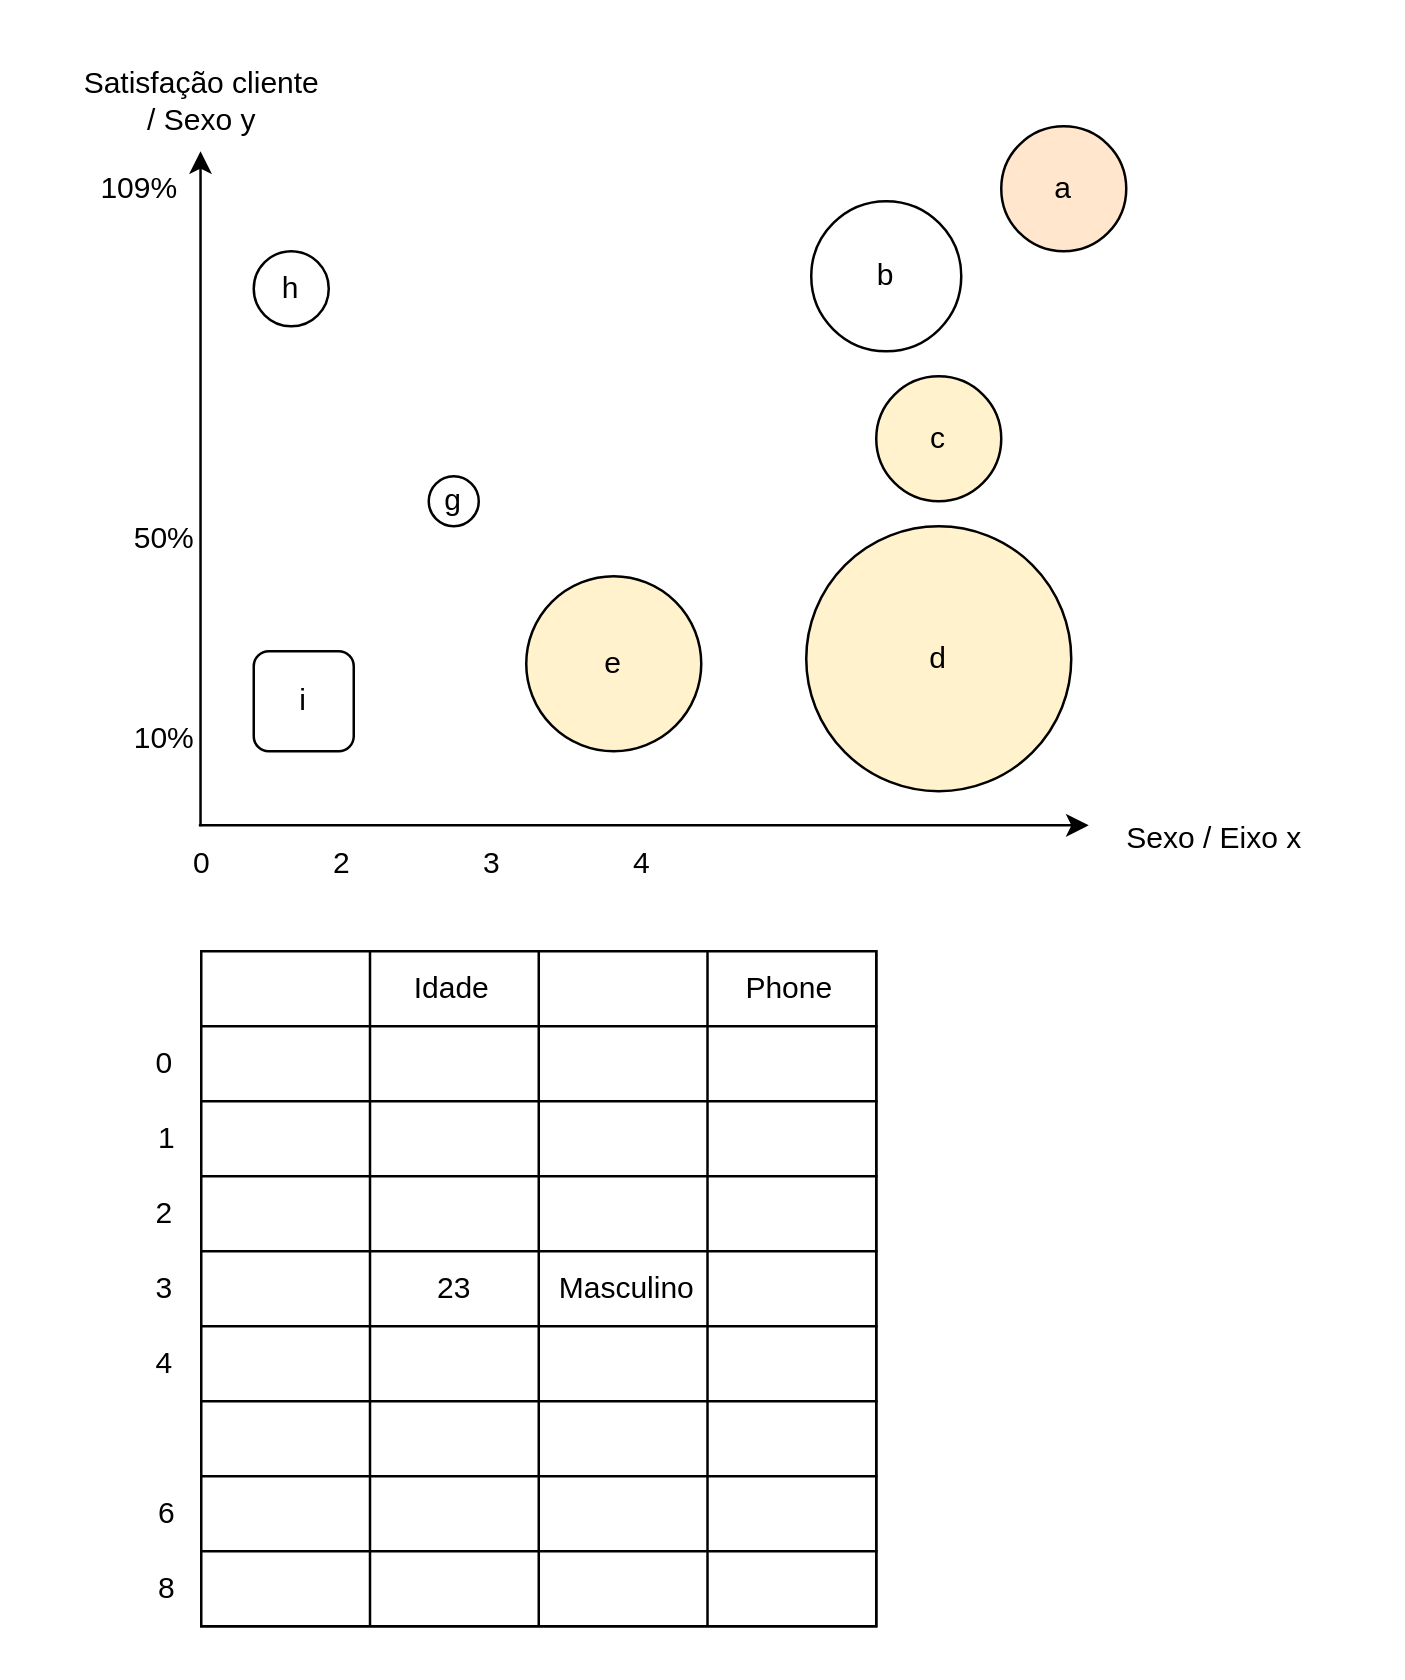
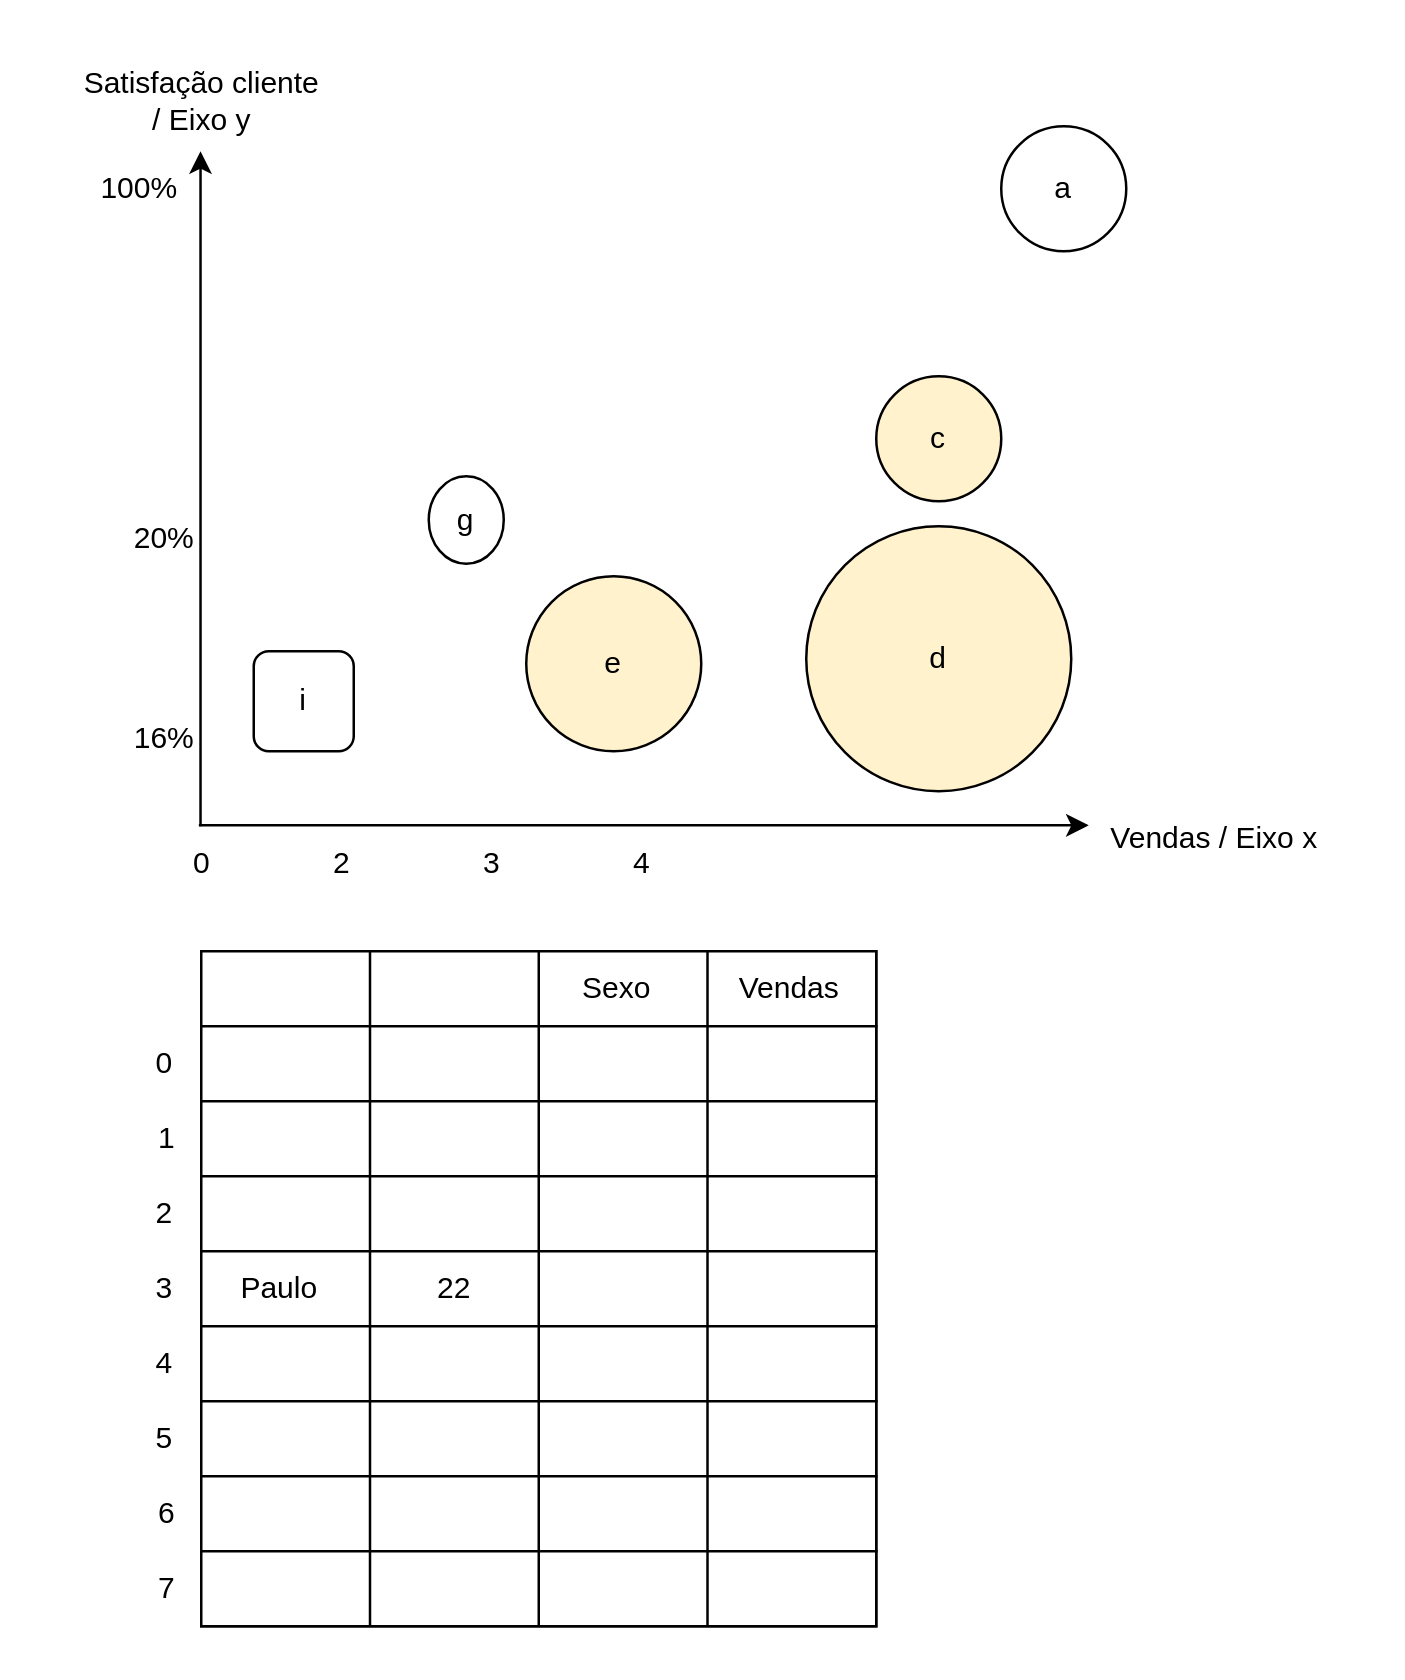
node "Satisfação cliente / Sexo y": label "Satisfação cliente / Sexo y" -> "Satisfação cliente / Eixo y"
node "109%": label "109%" -> "100%"
node "a": fillcolor #ffe6cc -> #ffffff
node "b": removed
node "h": removed
node "g": size 50x50 -> 75x88
node "50%": label "50%" -> "20%"
node "10%": label "10%" -> "16%"
node "Sexo / Eixo x": label "Sexo / Eixo x" -> "Vendas / Eixo x"
node "Idade": removed
node "Sexo": added
node "Phone": label "Phone" -> "Vendas"
node "Paulo": added
node "23": label "23" -> "22"
node "Masculino": removed
node "5": added
node "8": label "8" -> "7"
